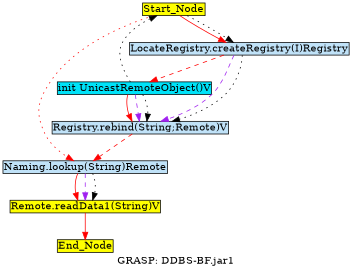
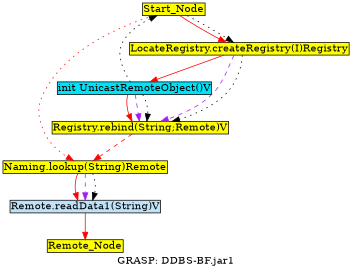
node "LocateRegistry.createRegistry(I)Registry": fillcolor #c0e2f8 -> yellow
edge "LocateRegistry.createRegistry(I)Registry" -> "init UnicastRemoteObject()V": style dashed -> solid
node "Registry.rebind(String;Remote)V": fillcolor #c0e2f8 -> yellow
node "Naming.lookup(String)Remote": fillcolor #c0e2f8 -> yellow
node "Remote.readData1(String)V": fillcolor yellow -> #c0e2f8
node "End_Node": label "End_Node" -> "Remote_Node"
